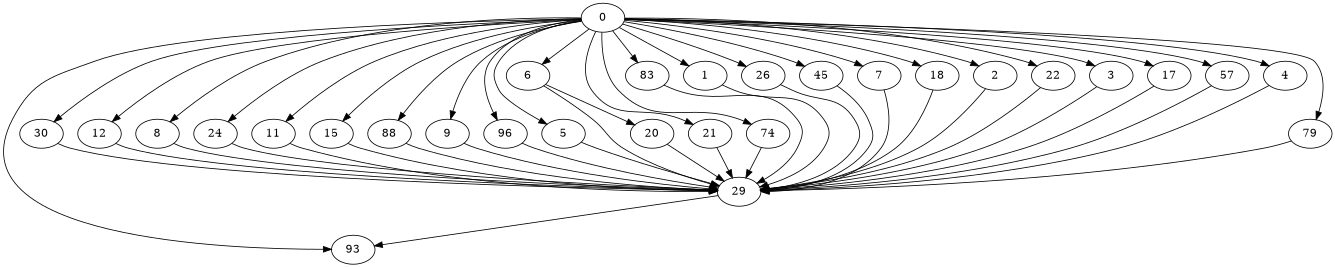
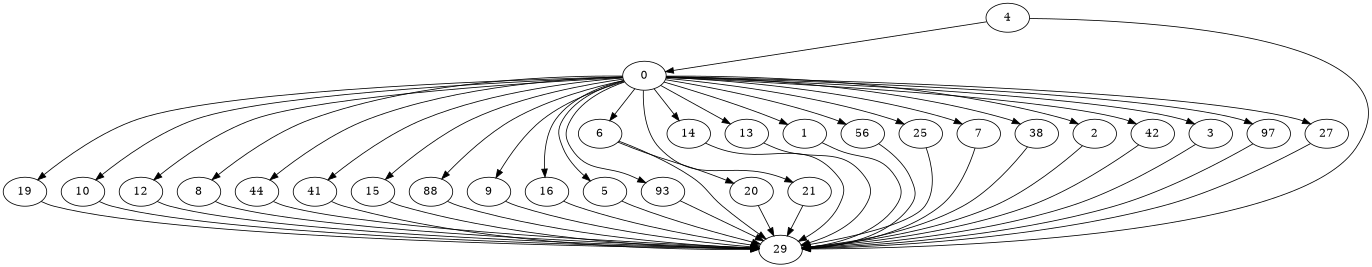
edge "0" -> "4": reversed
node "83": label "83" -> "13"
node "26": label "26" -> "56"
node "45": label "45" -> "25"
node "18": label "18" -> "38"
node "22": label "22" -> "42"
node "17": label "17" -> "97"
node "57": label "57" -> "27"
node "30": label "30" -> "10"
node "24": label "24" -> "44"
node "11": label "11" -> "41"
node "96": label "96" -> "16"
node "74": label "74" -> "14"
node "79": label "79" -> "19"
edge "29" -> "93": reversed
